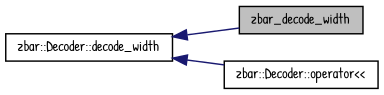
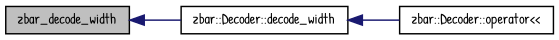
edge "zbar_decode_width" -> "zbar::Decoder::decode_width": reversed
